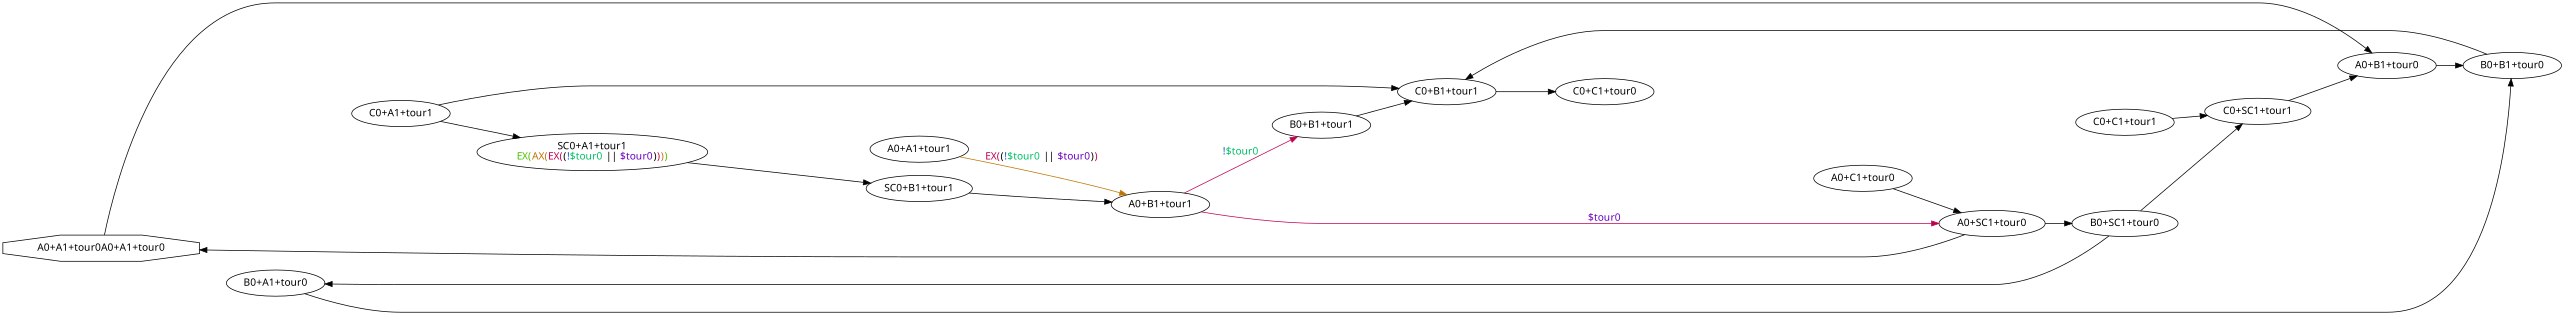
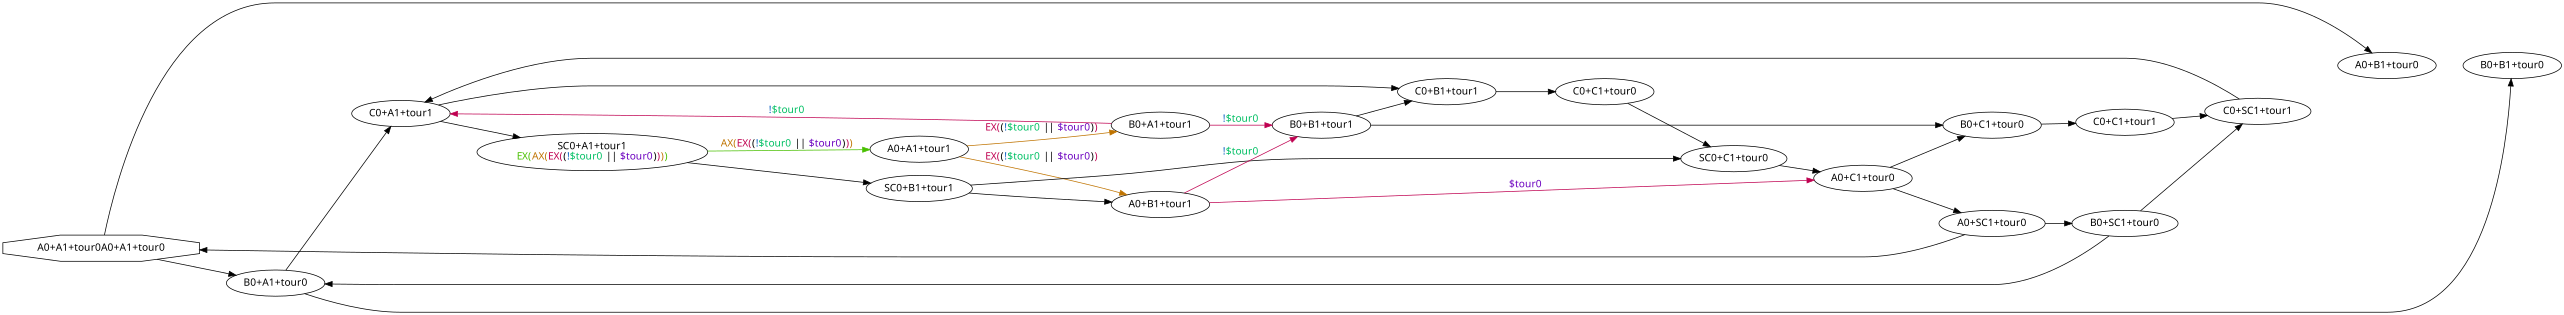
edge "B0+B1+tour0" -> "C0+B1+tour1": removed
edge "A0+B1+tour0" -> "B0+B1+tour0": removed
edge "C0+SC1+tour1" -> "A0+B1+tour0": now "C0+SC1+tour1" -> "C0+A1+tour1"
node "B0+A1+tour1": added
node "B0+C1+tour0": added
edge "SC0+A1+tour1" -> "A0+A1+tour1": added, label "AX( EX( ( ! $tour0 || $tour0 ) ) )"
node "SC0+C1+tour0": added
edge "B0+A1+tour0" -> "C0+A1+tour1": added
edge "A0+B1+tour1" -> "A0+SC1+tour0": now "A0+B1+tour1" -> "A0+C1+tour0"
edge "A0+A1+tour0A0+A1+tour0" -> "B0+A1+tour0": added
